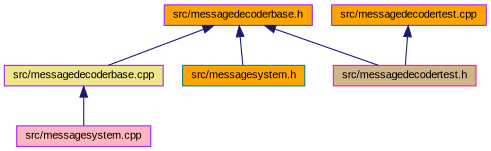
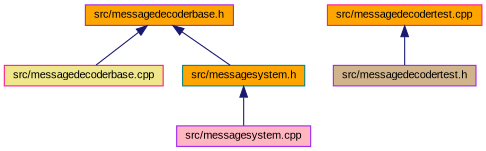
node "src/messagedecodertest.cpp": color purple -> deeppink
edge "src/messagedecodertest.h" -> "src/messagedecoderbase.h": removed
node "src/messagedecoderbase.cpp": color purple -> deeppink
node "src/messagedecodertest.h": color deeppink -> purple
edge "src/messagesystem.cpp" -> "src/messagedecoderbase.cpp": now "src/messagesystem.cpp" -> "src/messagesystem.h"
